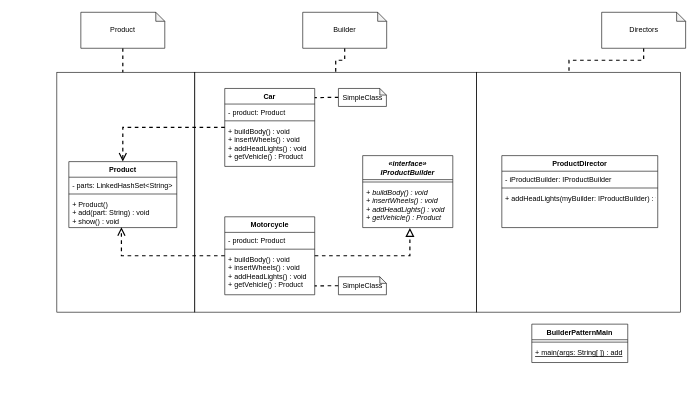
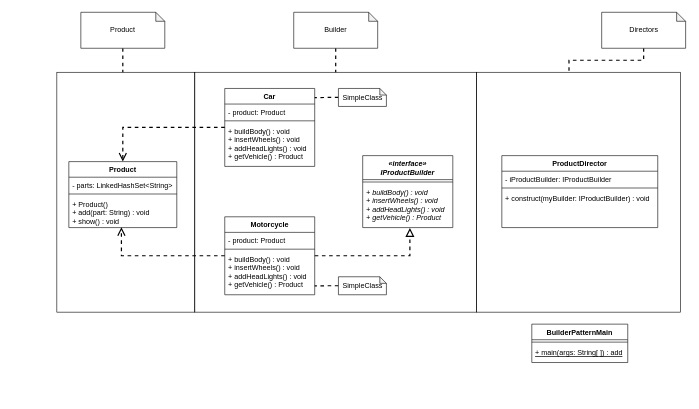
node "Builder": moved (345, 30) -> (336, 30)
node "+ addHeadLights(myBuilder: IProductBuilder) : void": label "+ addHeadLights(myBuilder: IProductBuilder) : void" -> "+ construct(myBuilder: IProductBuilder) : void"
